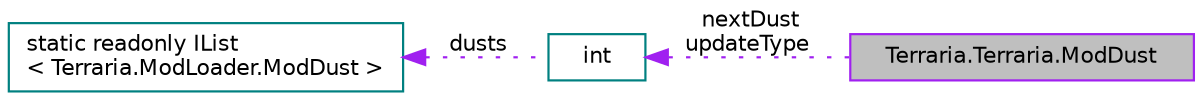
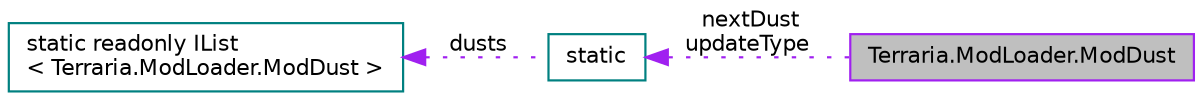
node "int": label "int" -> "static"
node "Terraria.Terraria.ModDust": label "Terraria.Terraria.ModDust" -> "Terraria.ModLoader.ModDust"
